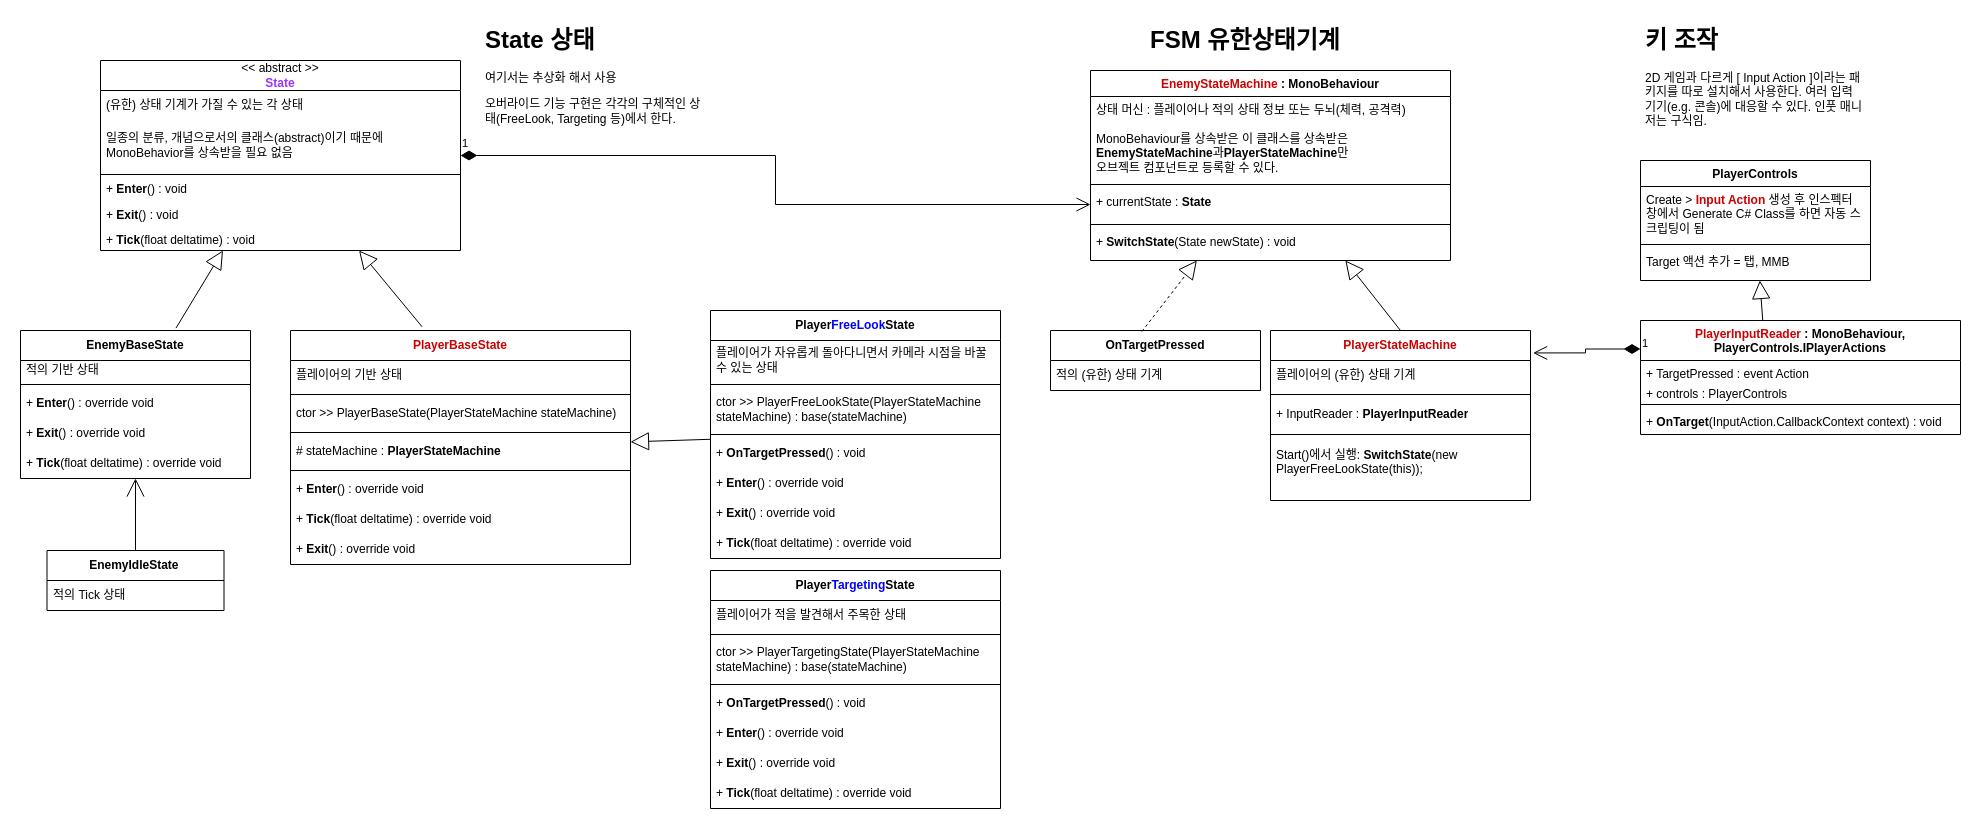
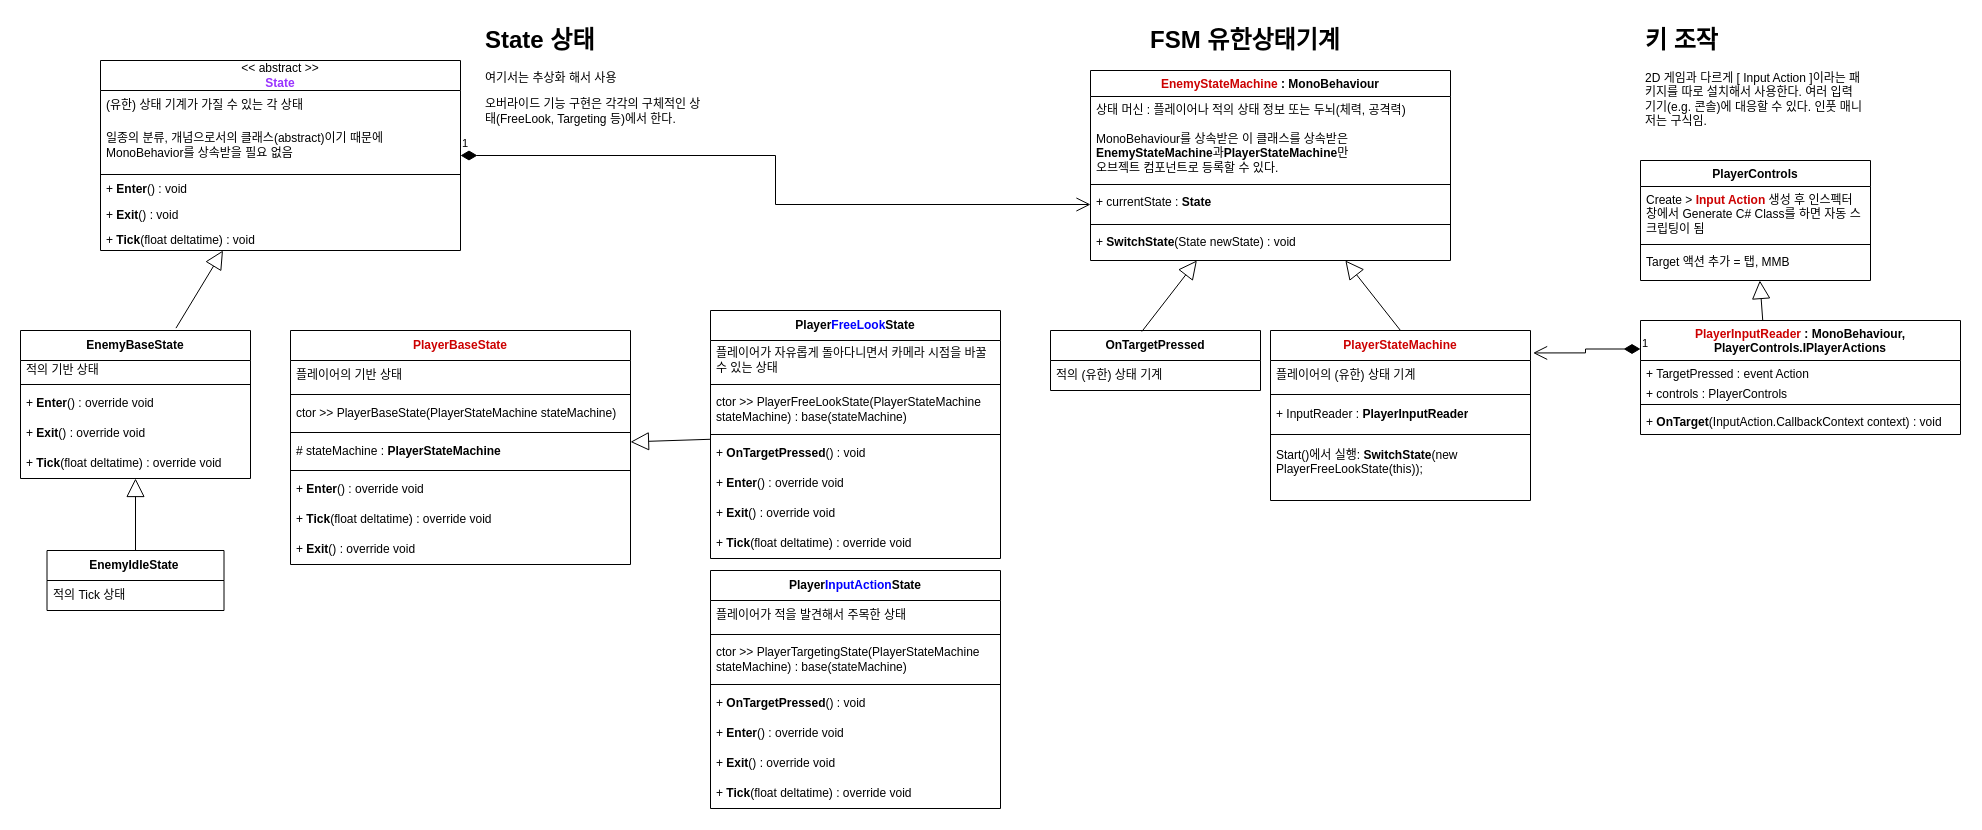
edge "PlayerBaseState" -> "<< abstract >> State": removed
edge "OnTargetPressed" -> "EnemyStateMachine : MonoBehaviour": style dashed -> solid
edge "EnemyIdleState" -> "EnemyBaseState": arrowhead open -> block
node "PlayerTargetingState": label "PlayerTargetingState" -> "PlayerInputActionState"
